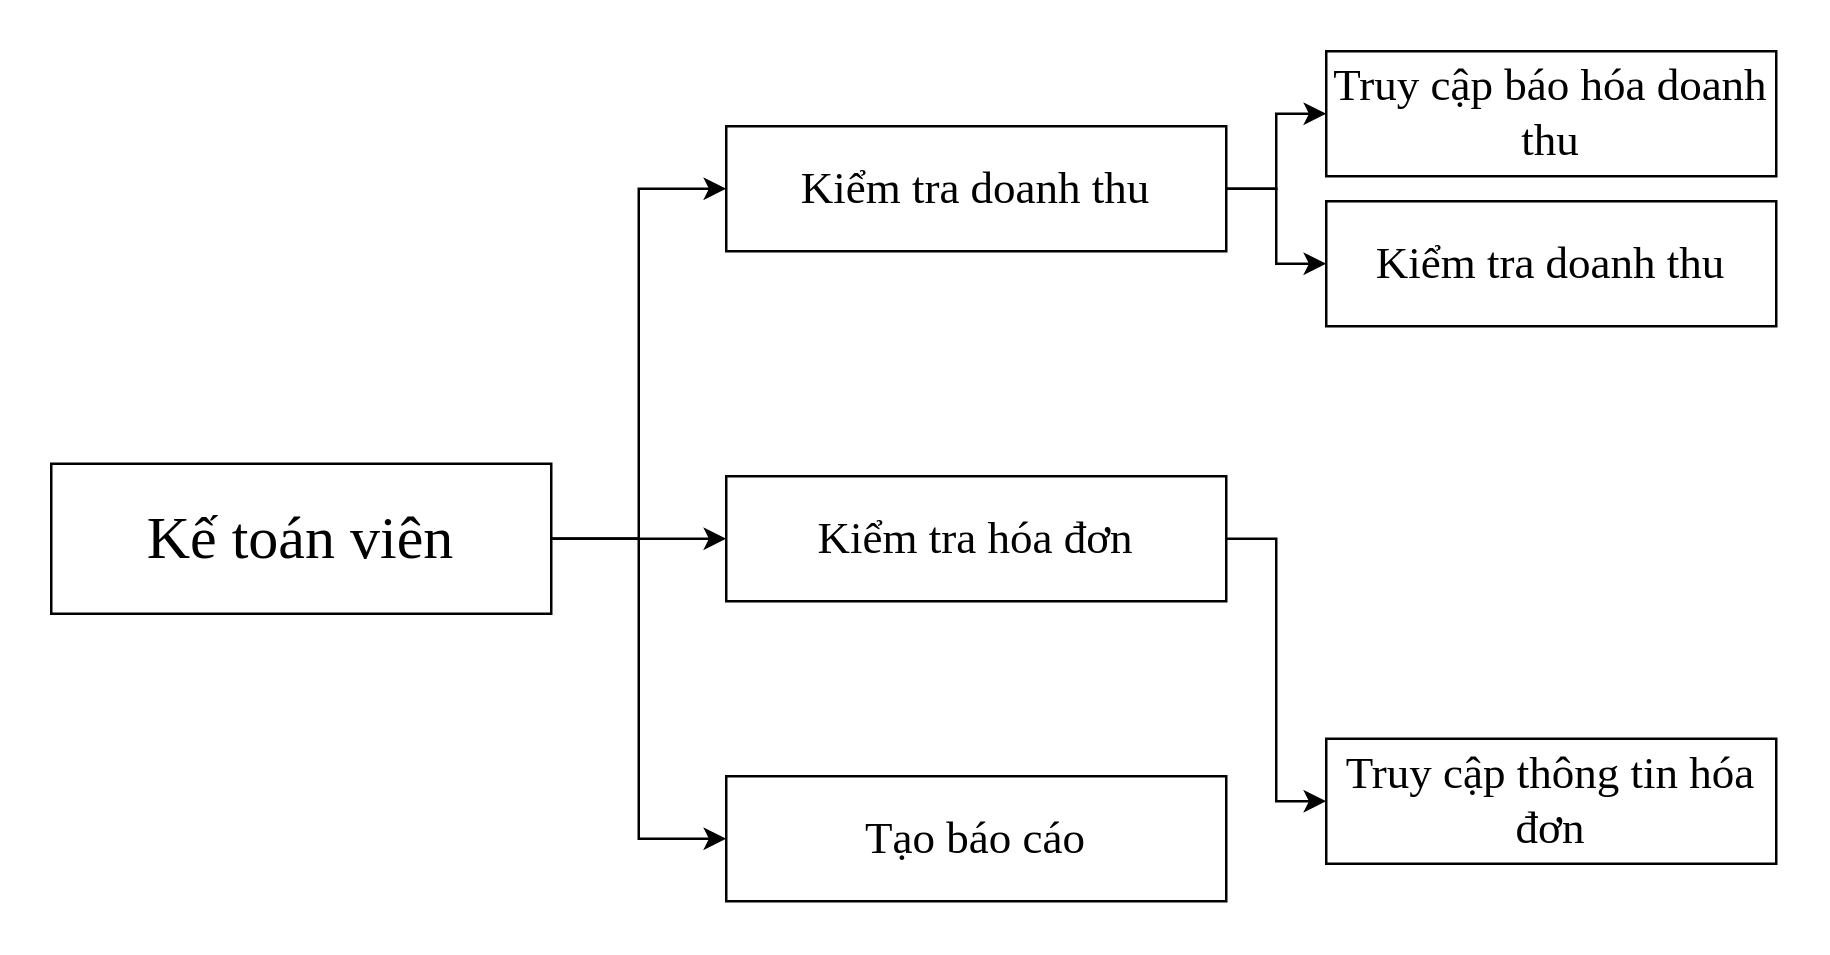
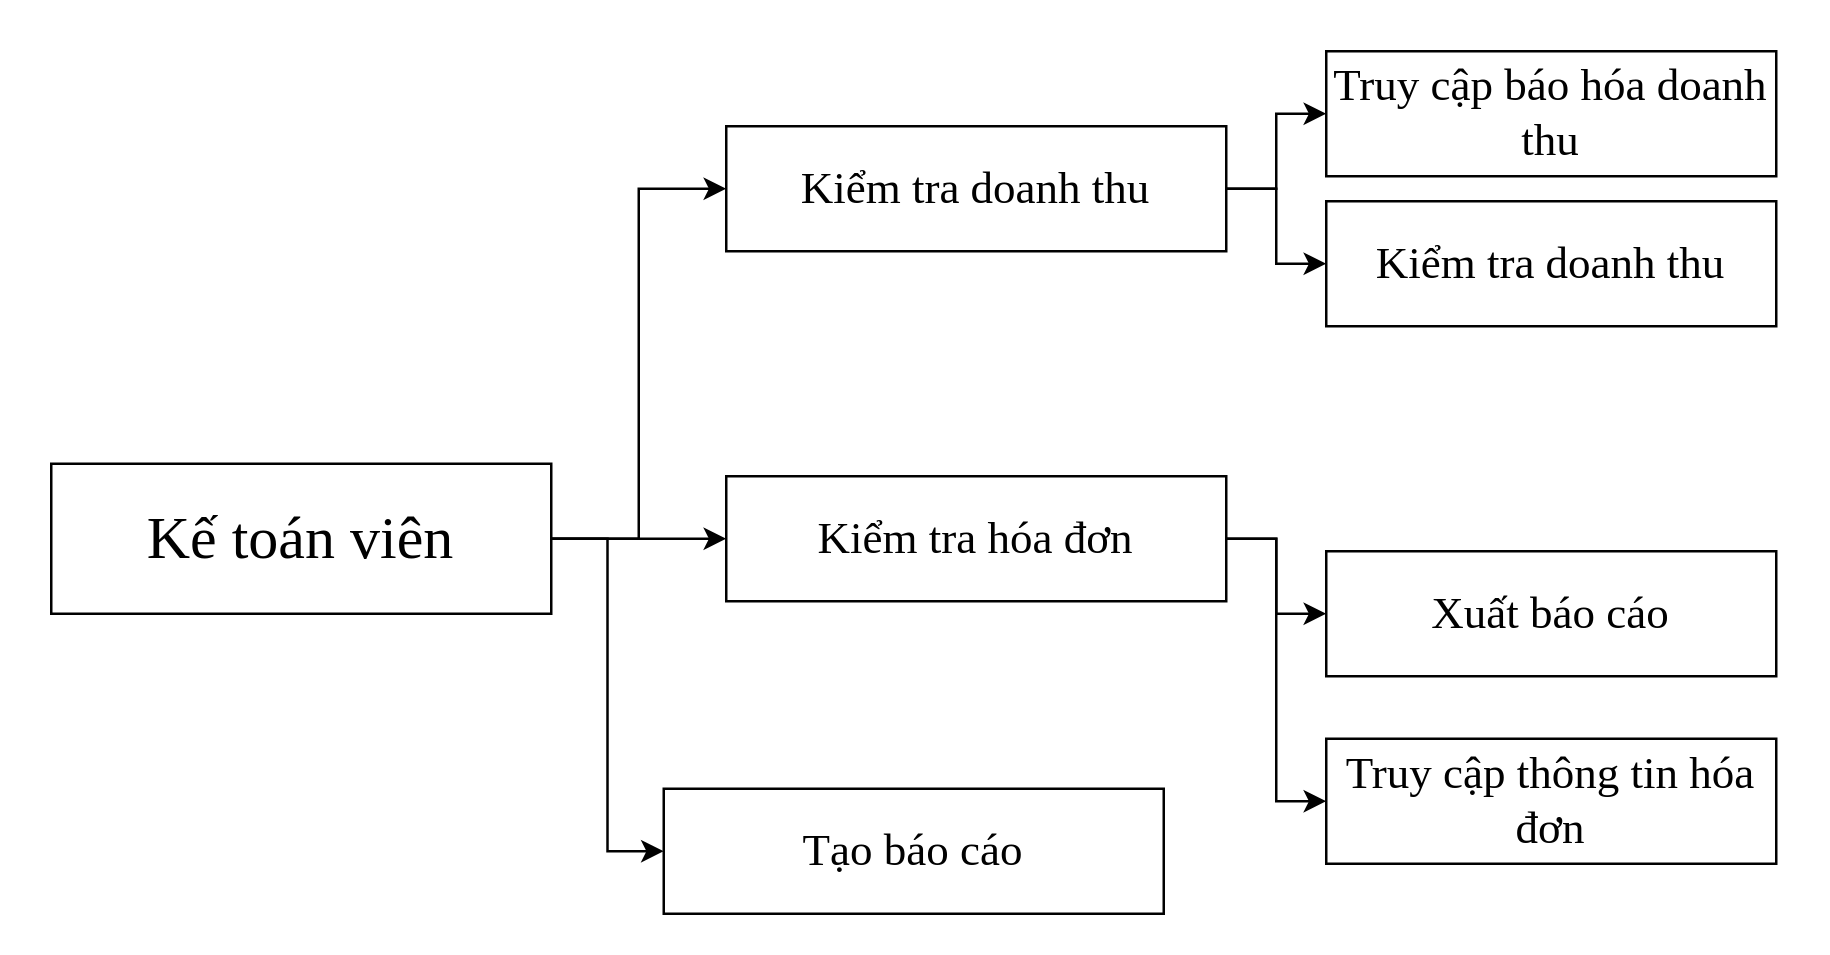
edge "Kiểm tra hóa đơn" -> "Xuất báo cáo": added
node "Xuất báo cáo": added
node "Tạo báo cáo": moved (976, 839) -> (914, 851)
